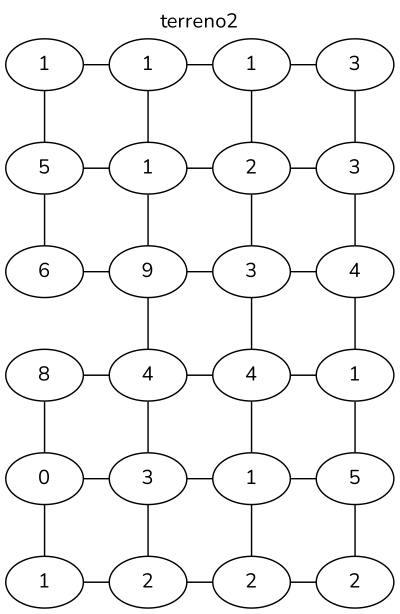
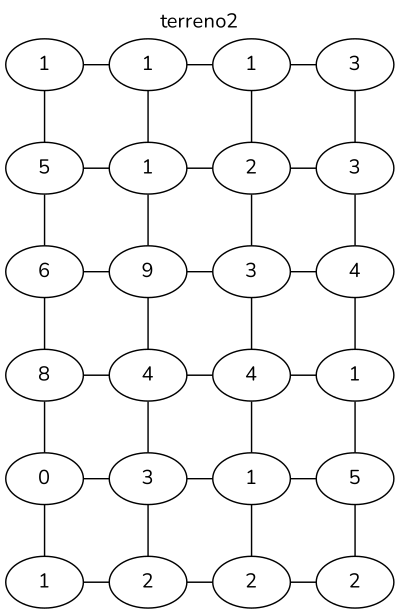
edge "6" -- "8": added
